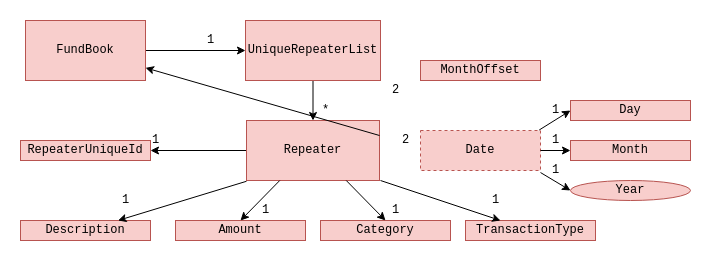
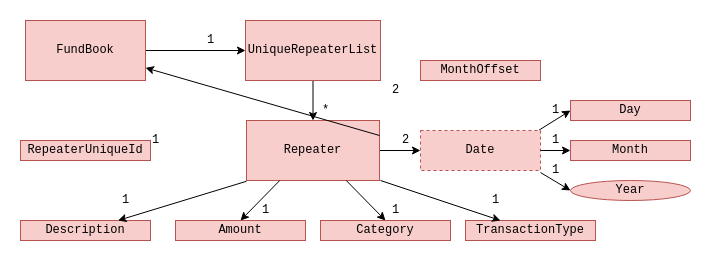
edge "Repeater" -> "RepeaterUniqueId": removed
edge "Repeater" -> "Date": added
